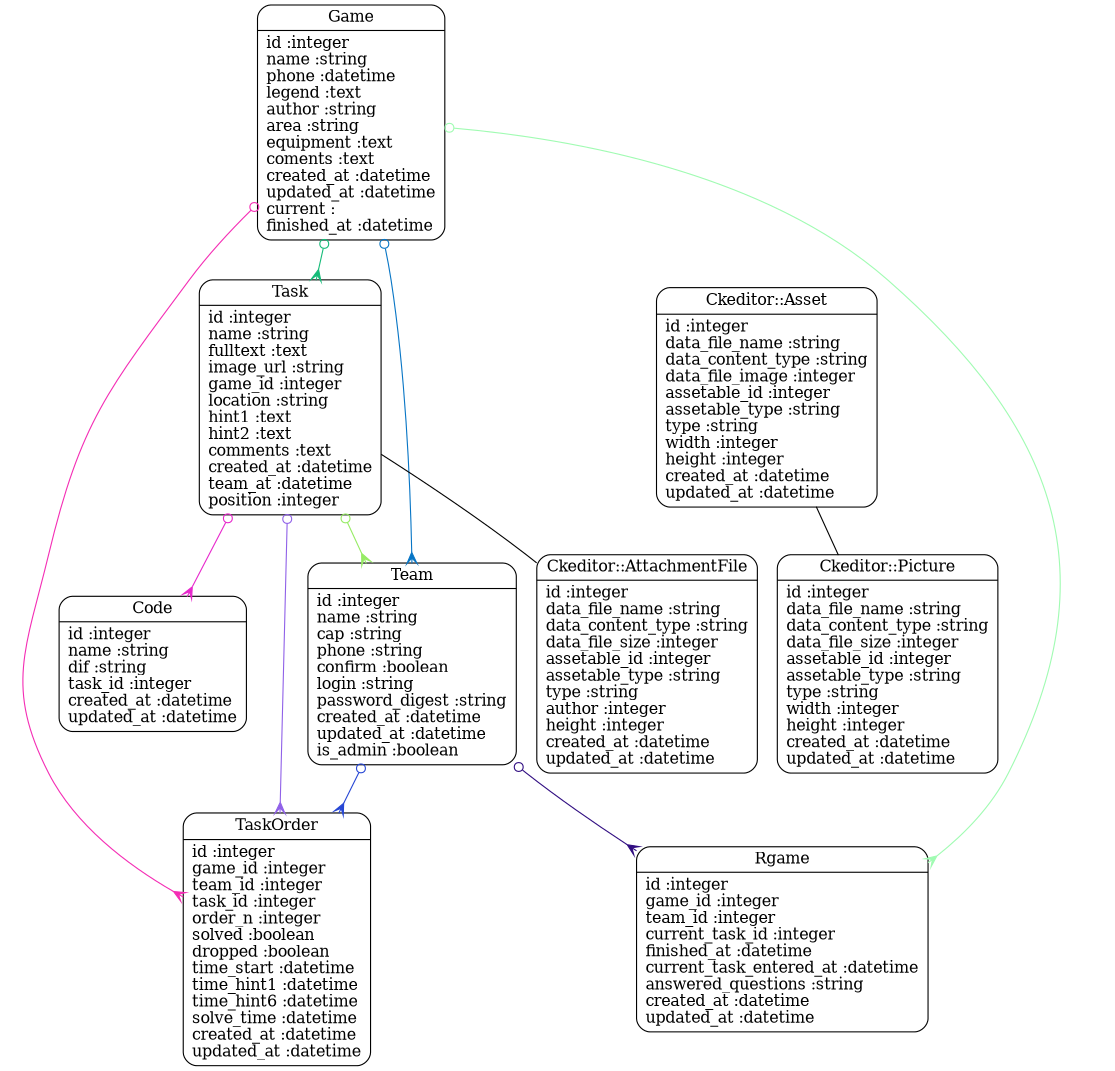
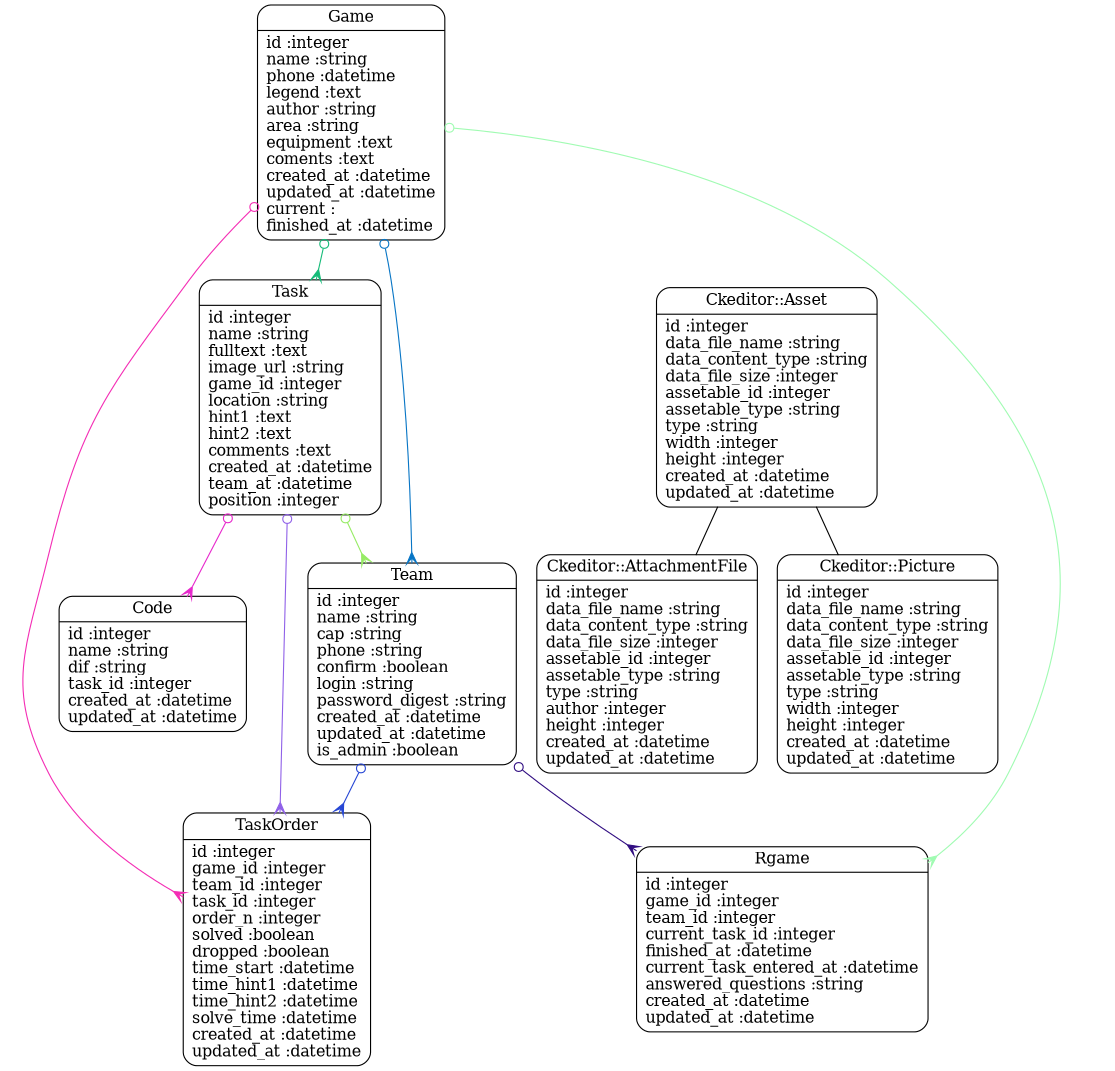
node "Ckeditor::Asset": text "data_file_image :integer" -> "data_file_size :integer"
edge "Task" -- "Ckeditor::AttachmentFile": now "Ckeditor::Asset" -- "Ckeditor::AttachmentFile"
node "TaskOrder": text "time_hint6 :datetime" -> "time_hint2 :datetime"
